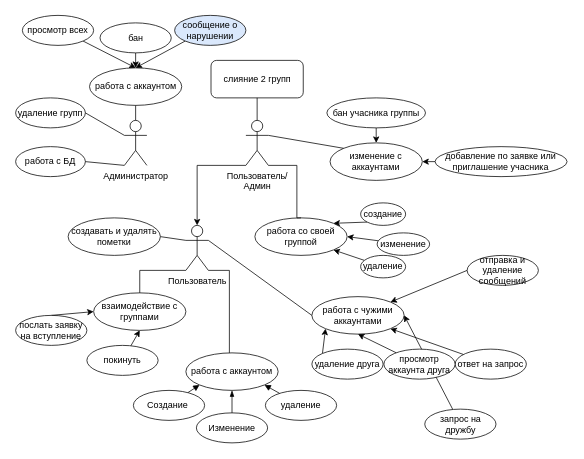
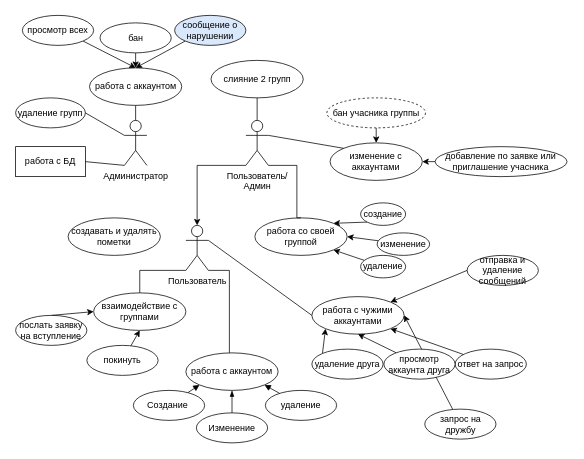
node "слияние 2 групп": shape rounded rectangle -> ellipse
node "бан учасника группы": style solid -> dashed
node "работа с БД": shape ellipse -> rectangle
edge "создавать и удалять пометки" -- "Пользователь": removed
